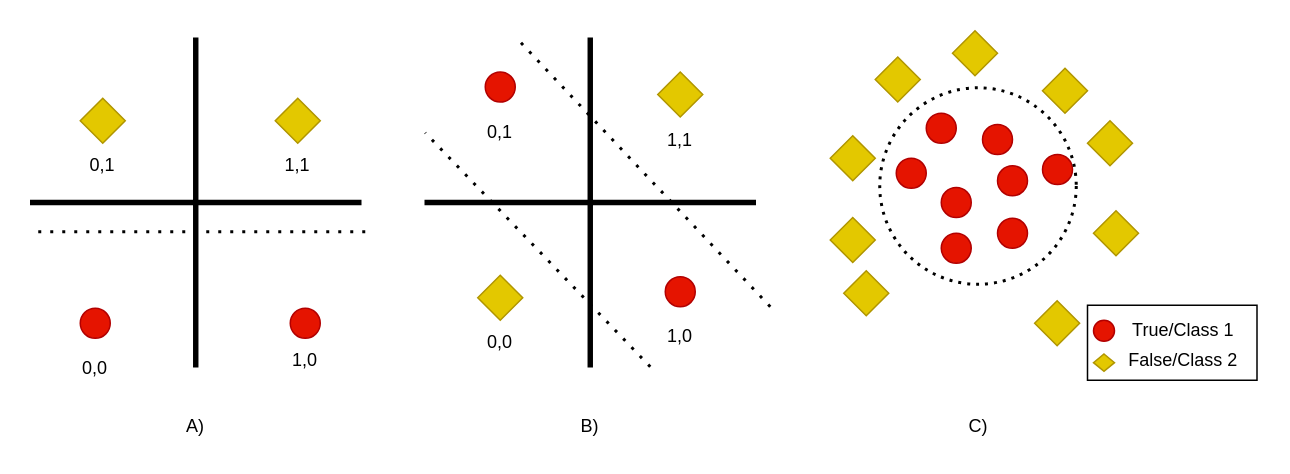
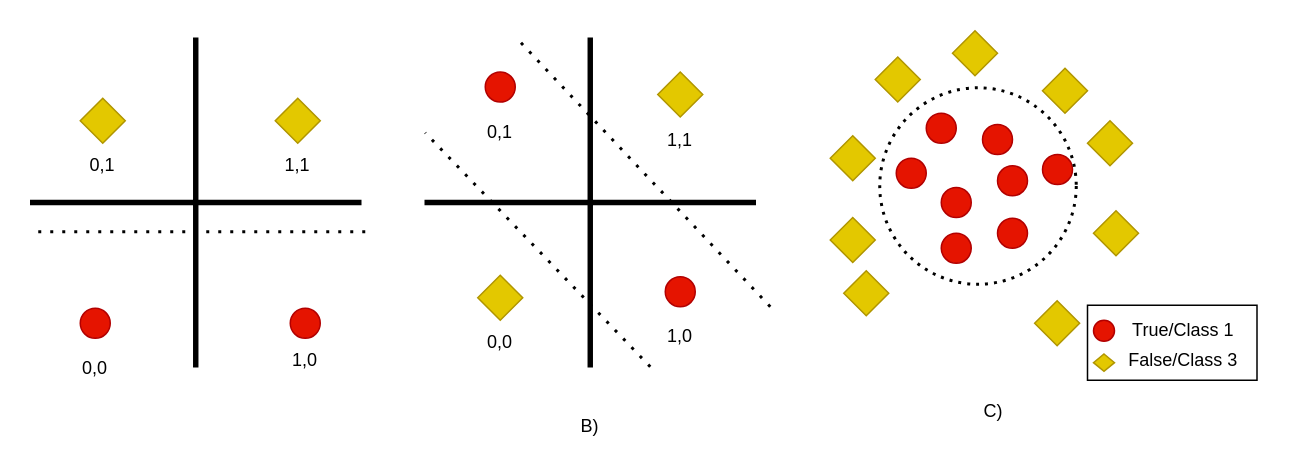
node "False/Class 2": label "False/Class 2" -> "False/Class 3"
node "A)": removed
node "C)": moved (979, 427) -> (994, 412)
